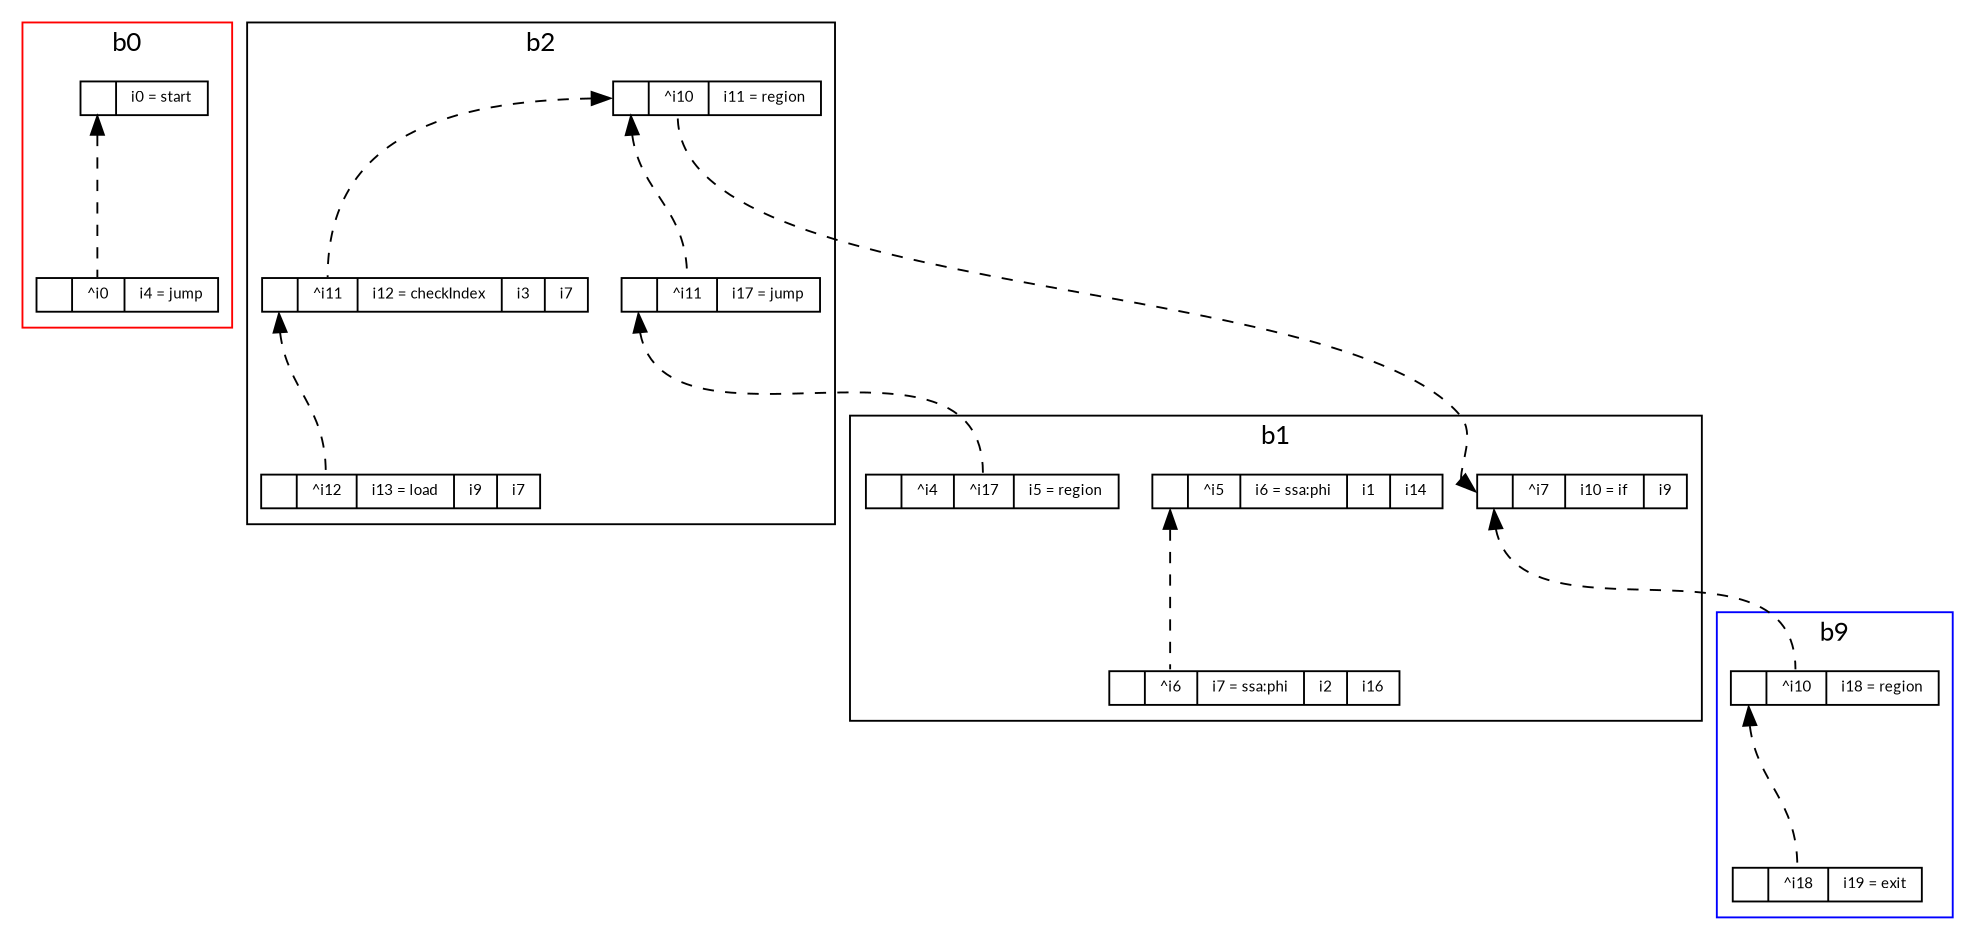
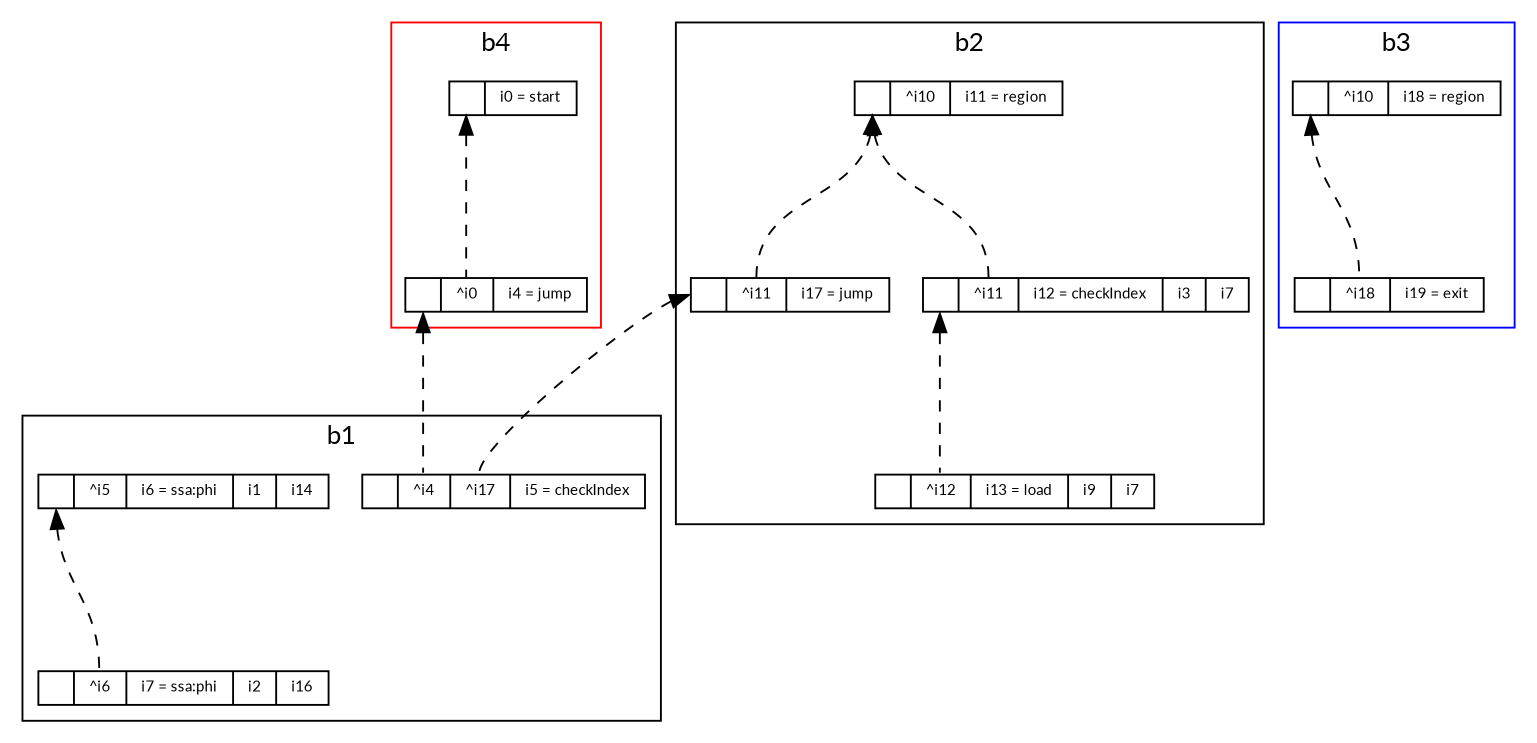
cluster "b0": label "b0" -> "b4"
edge "^i4" -> "^i0": added
node "^i4": text "i5 = region" -> "i5 = checkIndex"
node "^i7": removed
cluster "b9": label "b9" -> "b3"
